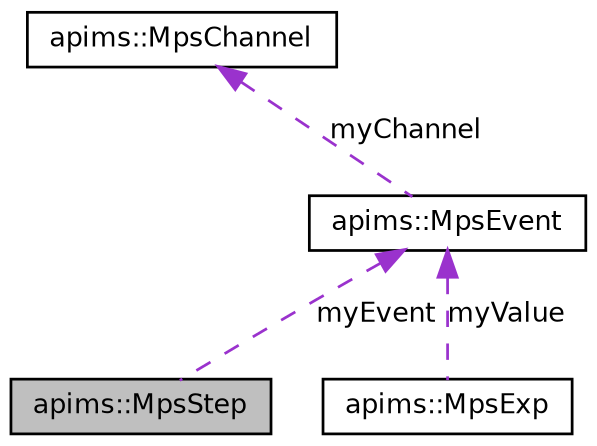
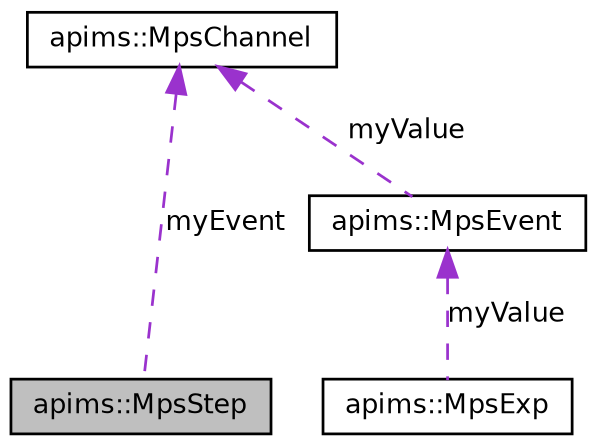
edge "apims::MpsEvent" -> "apims::MpsChannel": label "myChannel" -> "myValue"
edge "apims::MpsStep" -> "apims::MpsEvent": now "apims::MpsStep" -> "apims::MpsChannel"
